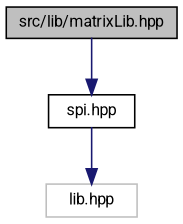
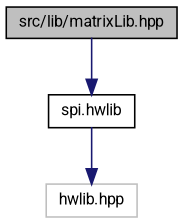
node "spi.hpp": label "spi.hpp" -> "spi.hwlib"
node "lib.hpp": label "lib.hpp" -> "hwlib.hpp"
